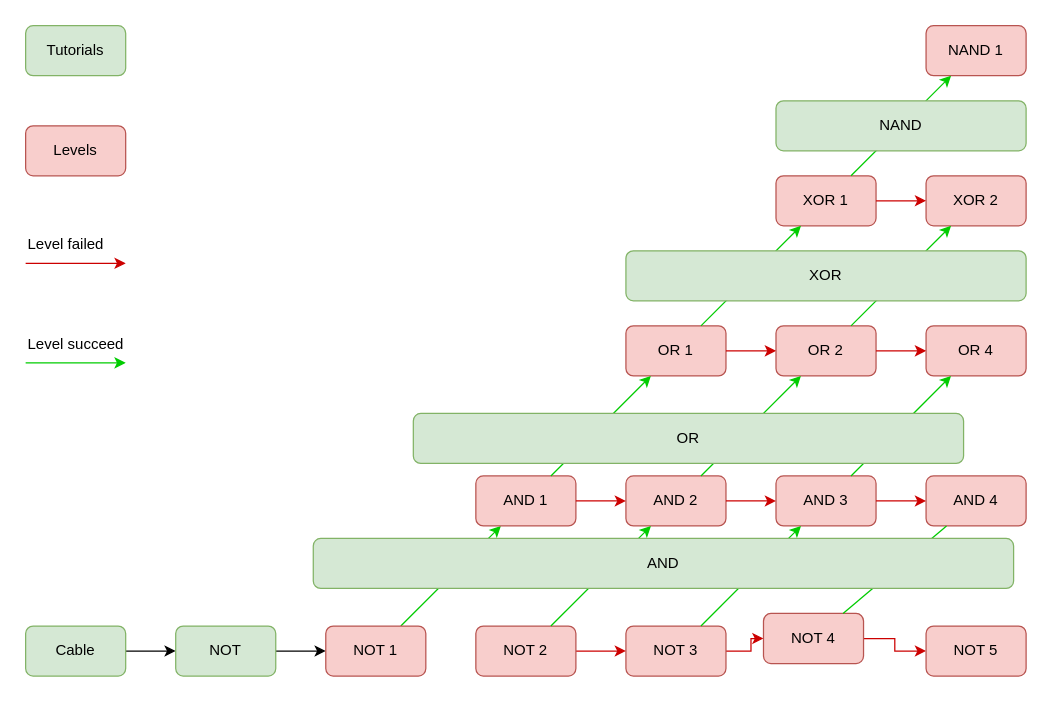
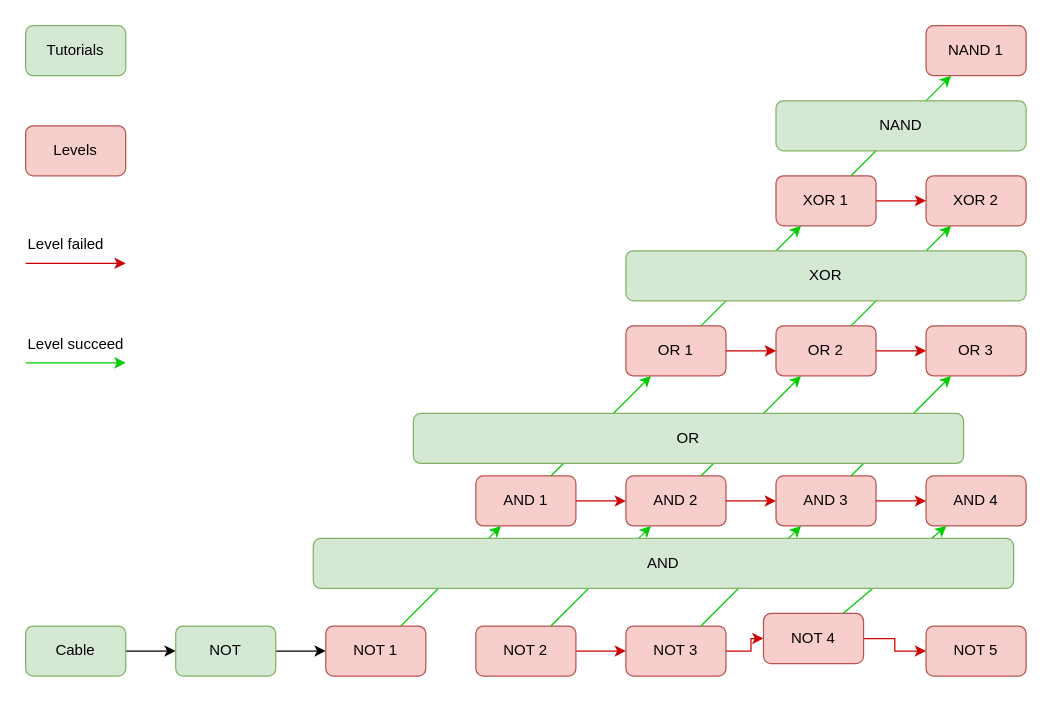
node "OR 4": label "OR 4" -> "OR 3"
edge "AND 4" -- "NOT 4": arrowhead none -> classic
